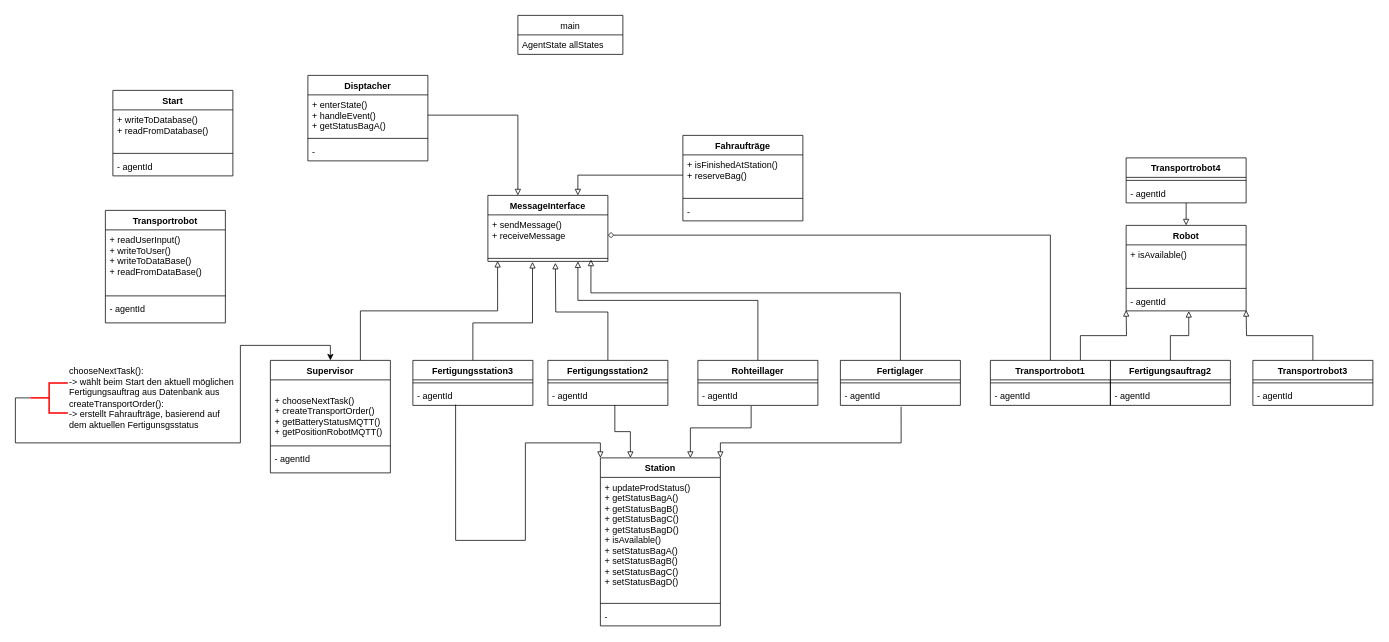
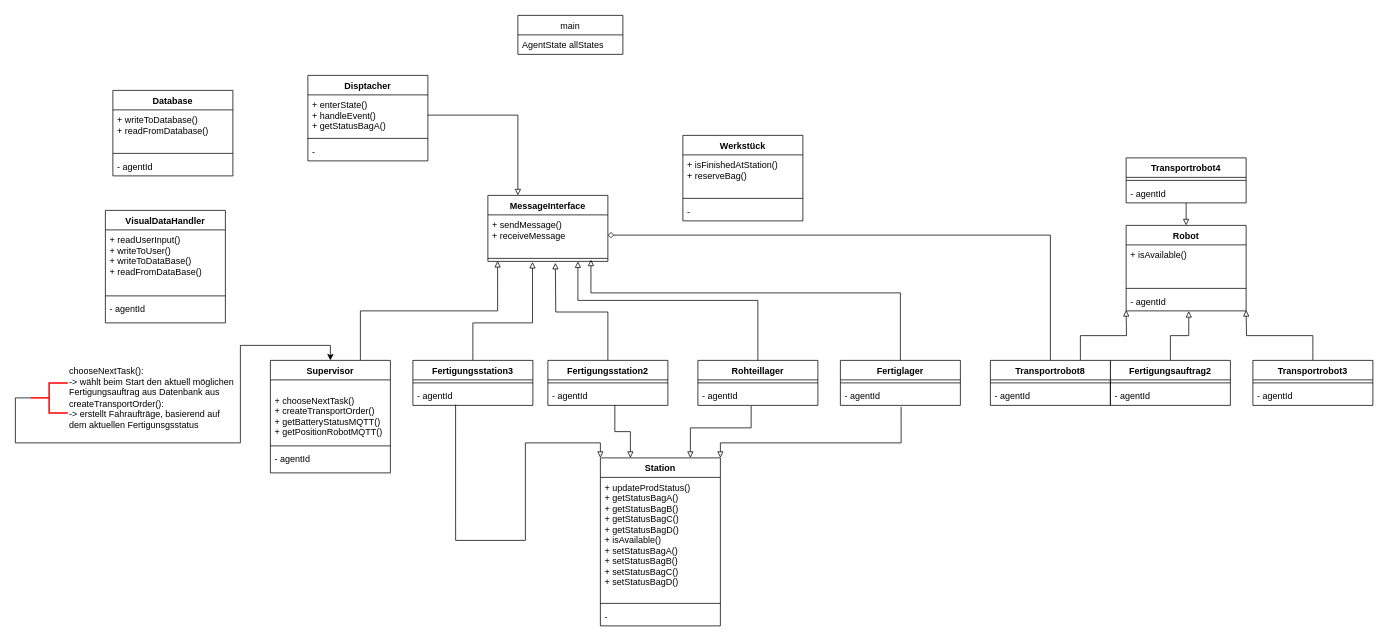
node "Start": label "Start" -> "Database"
node "Fahraufträge": label "Fahraufträge" -> "Werkstück"
edge "+ isFinishedAtStation() + reserveBag()" -> "MessageInterface": removed
node "Transportrobot": label "Transportrobot" -> "VisualDataHandler"
node "Transportrobot1": label "Transportrobot1" -> "Transportrobot8"
